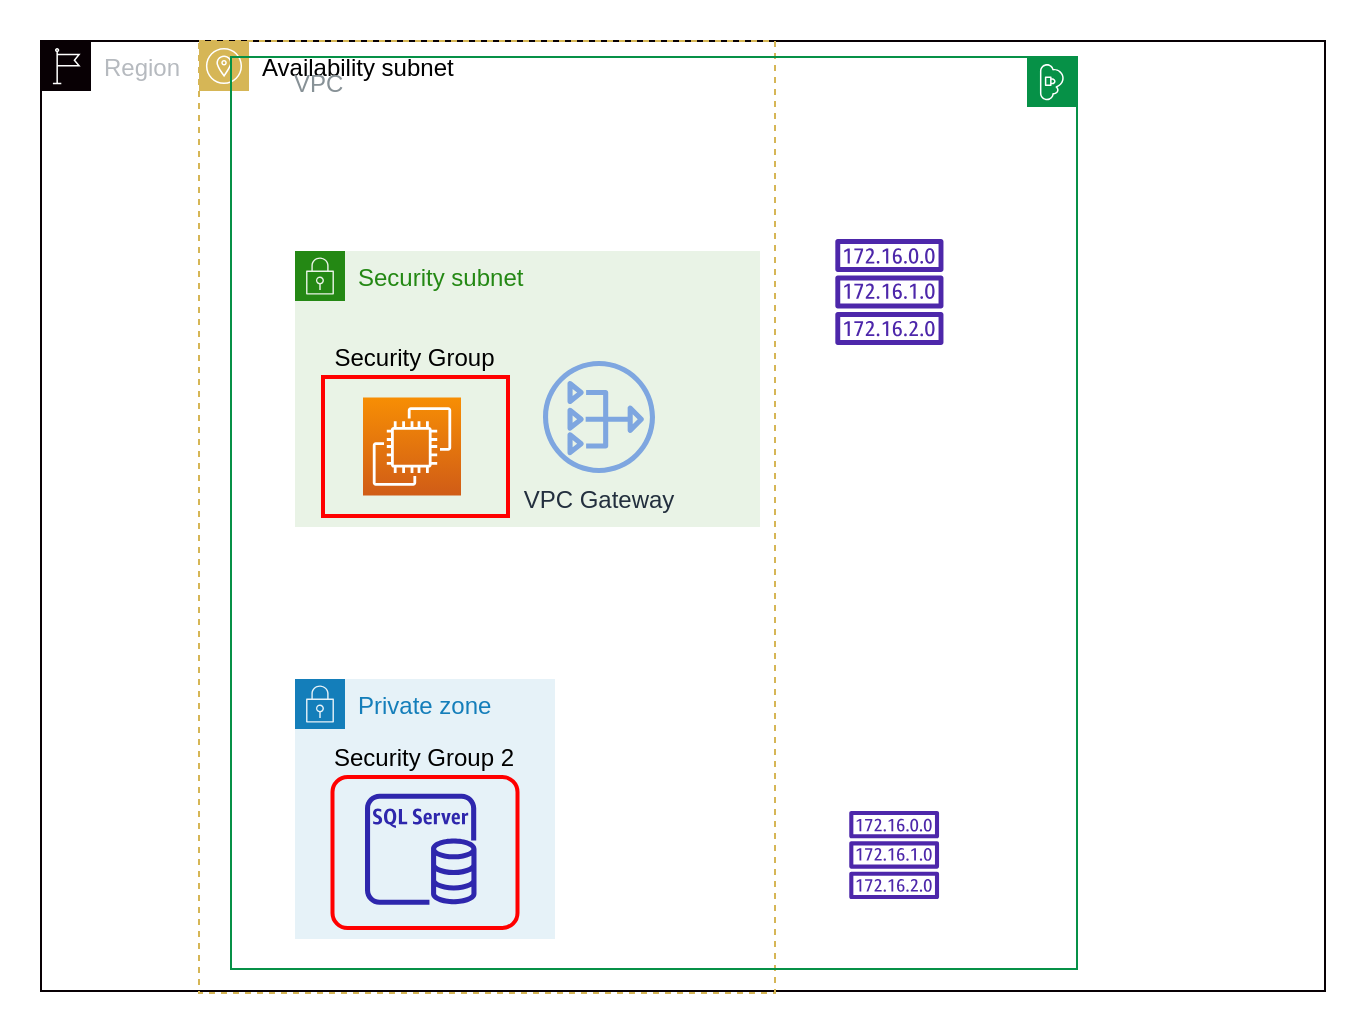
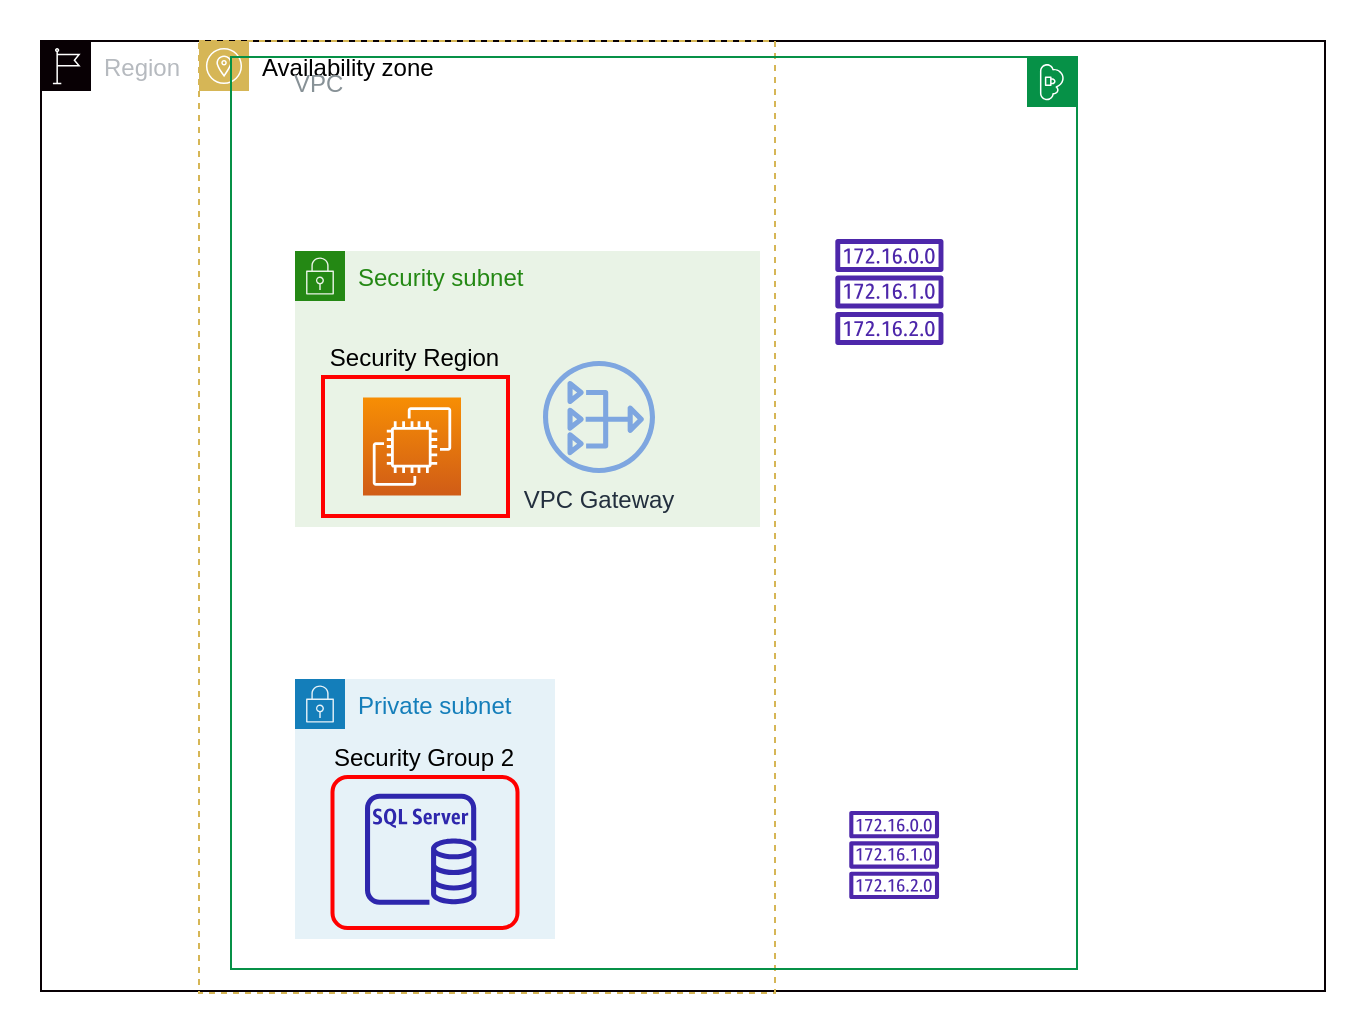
node "Availability subnet": label "Availability subnet" -> "Availability zone"
node "Security Group": label "Security Group" -> "Security Region"
node "Private zone": label "Private zone" -> "Private subnet"
